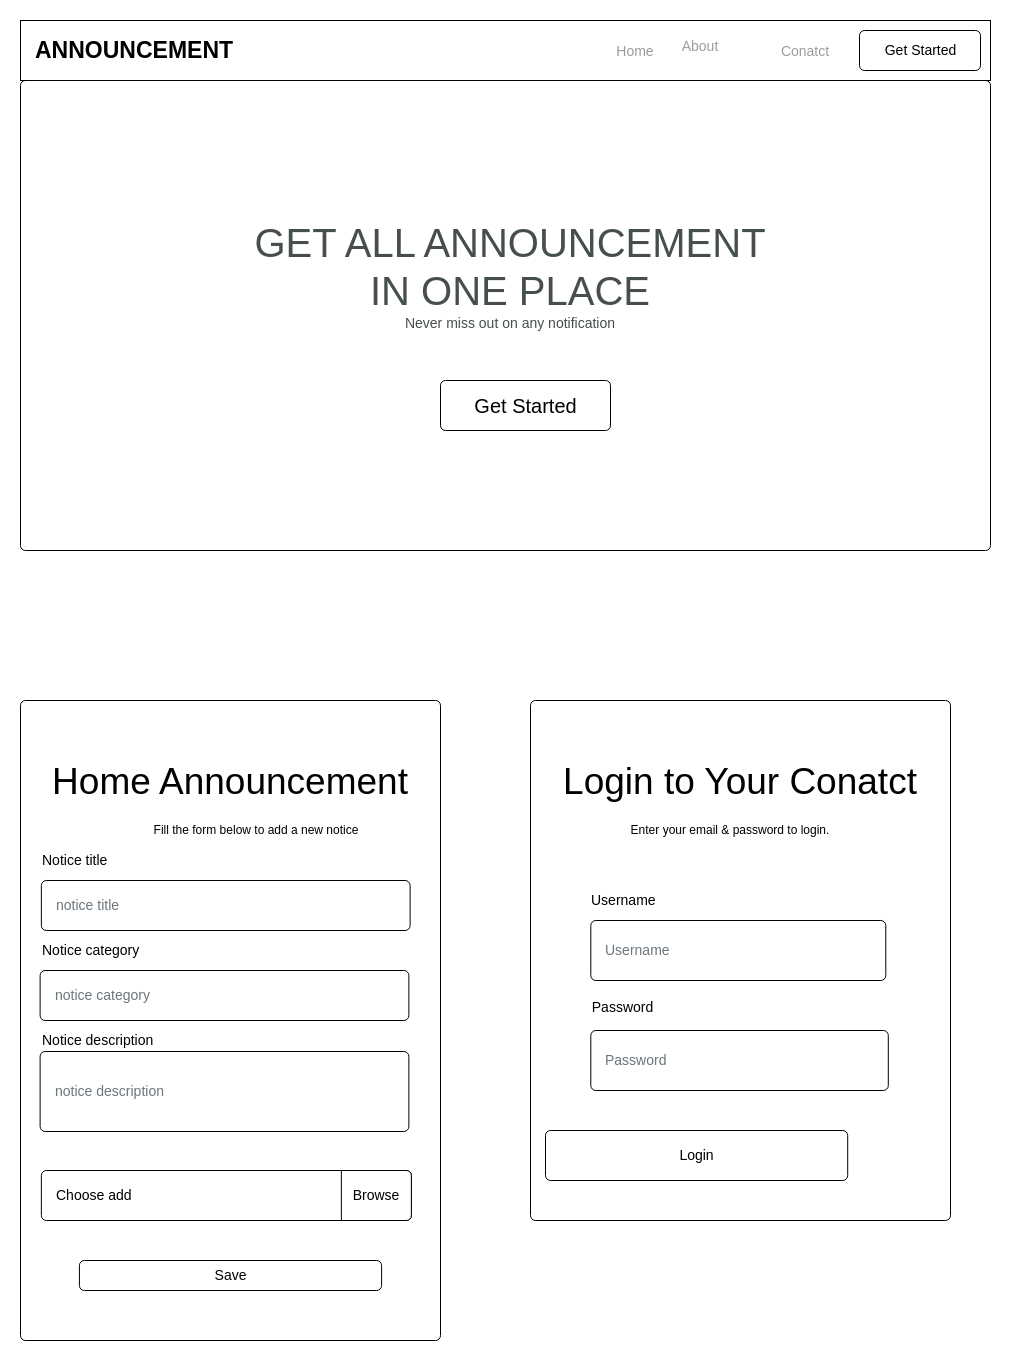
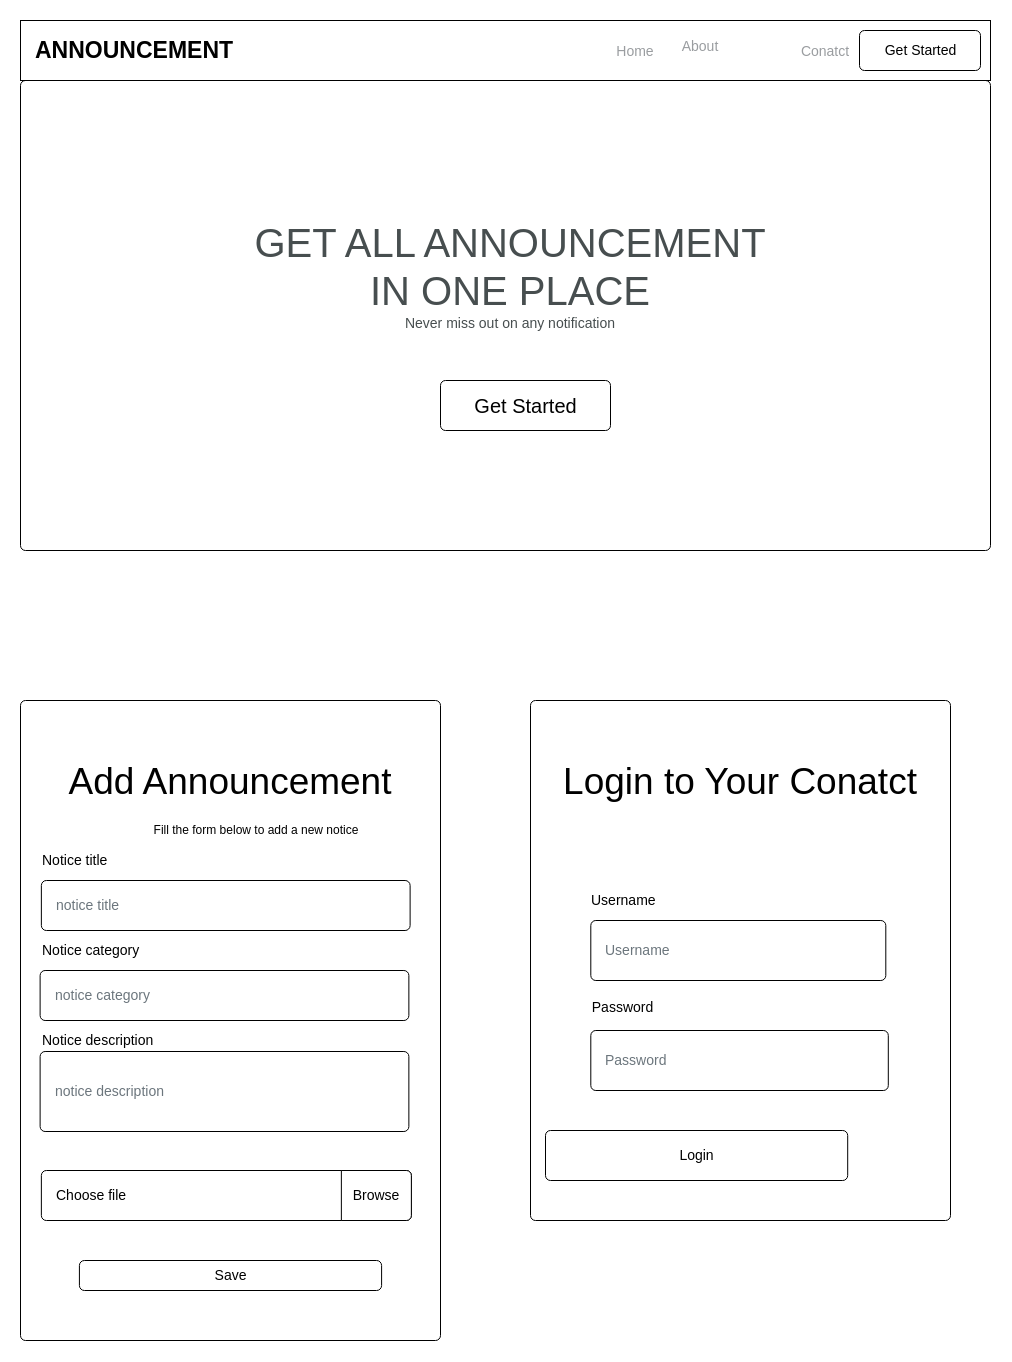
node "Conatct": moved (806, 51) -> (826, 51)
node "Home Announcement": label "Home Announcement" -> "Add Announcement"
node "Enter your email & password to login.": removed
node "Choose add": label "Choose add" -> "Choose file"
